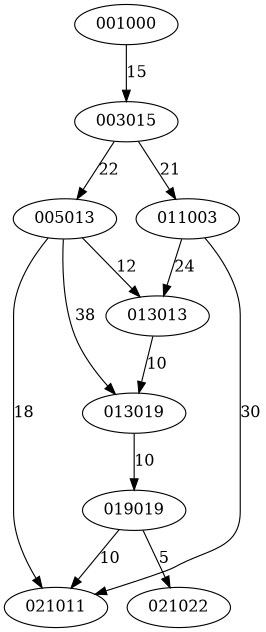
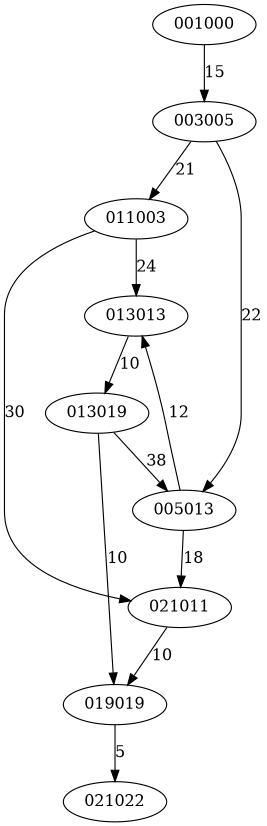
node "003015": label "003015" -> "003005"
edge "005013" -> "013019": reversed
edge "019019" -> "021011": reversed
